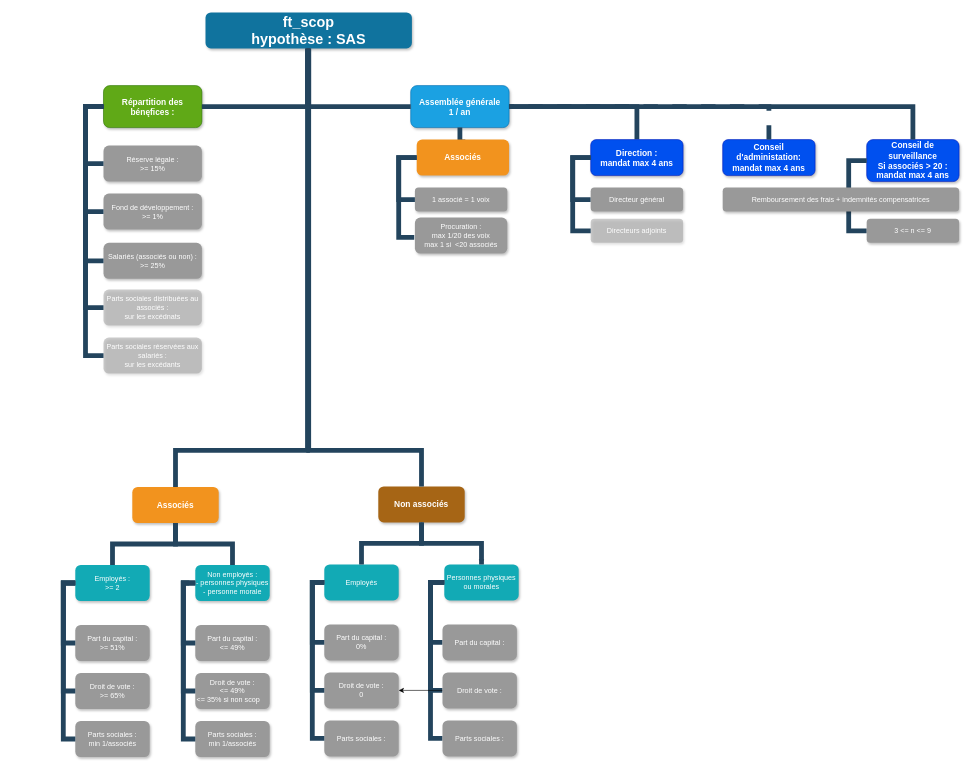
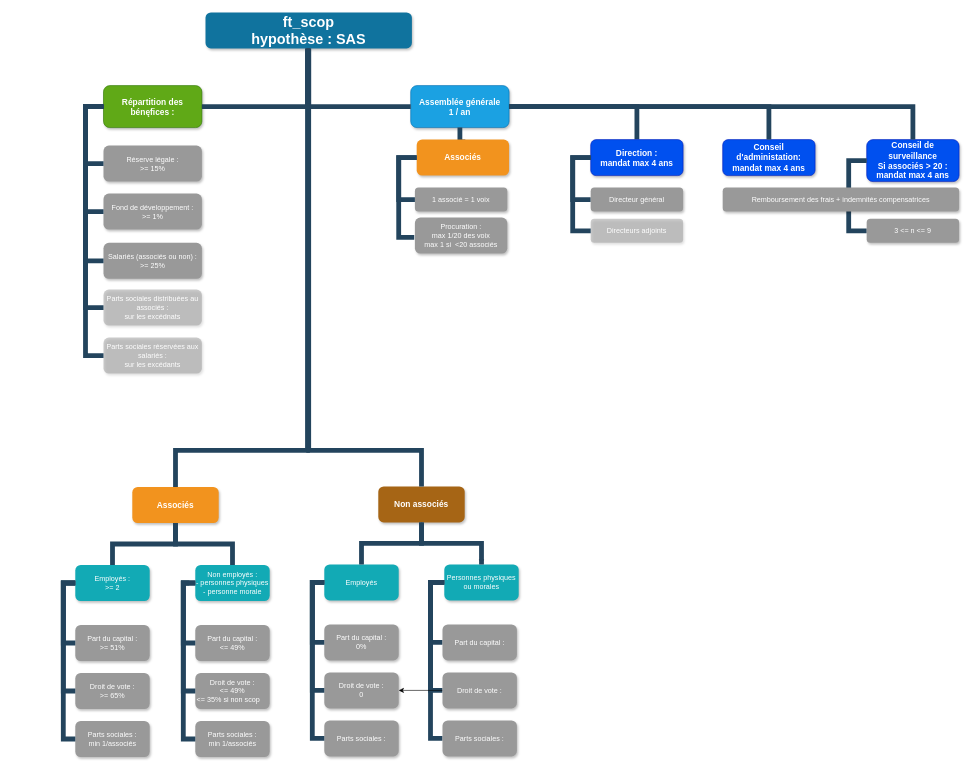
edge "Assemblée générale 1 / an" -- "Conseil d'administation: mandat max 4 ans": style dashed -> solid
